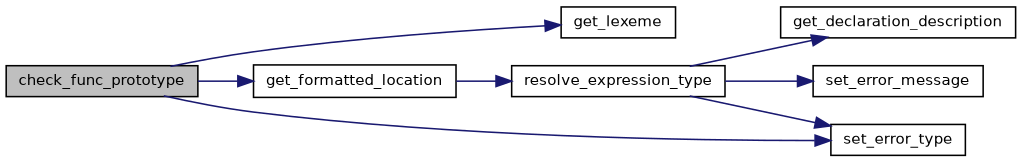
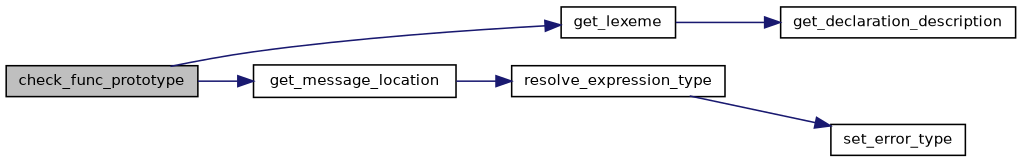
edge "resolve_expression_type" -> "get_declaration_description": now "get_lexeme" -> "get_declaration_description"
node "get_formatted_location": label "get_formatted_location" -> "get_message_location"
node "set_error_message": removed
edge "check_func_prototype" -> "set_error_type": removed
